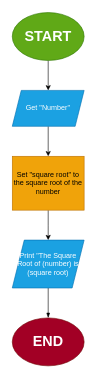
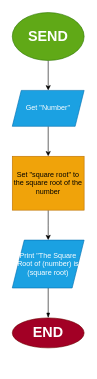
node "START": label "START" -> "SEND"
node "END": size 72x48 -> 72x30
